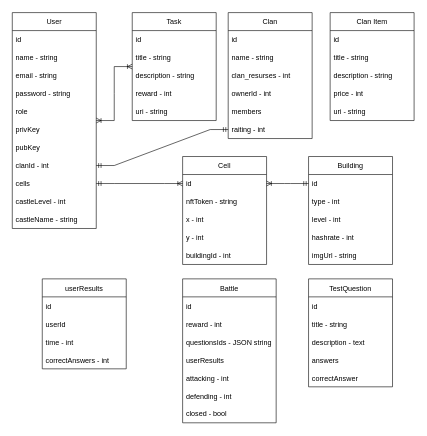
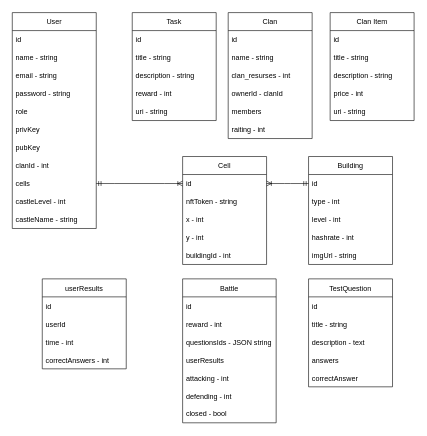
node "ownerId - int": label "ownerId - int" -> "ownerId - clanId"
edge "Task" -- "User": removed
edge "raiting - int" -- "clanId - int": removed
